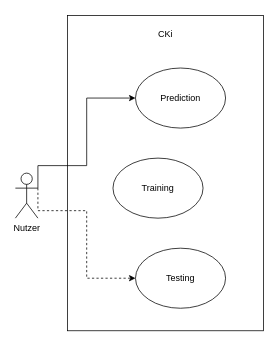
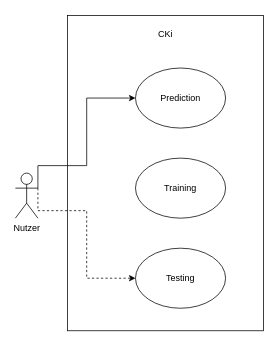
node "Training": moved (158, 188) -> (180, 188)
